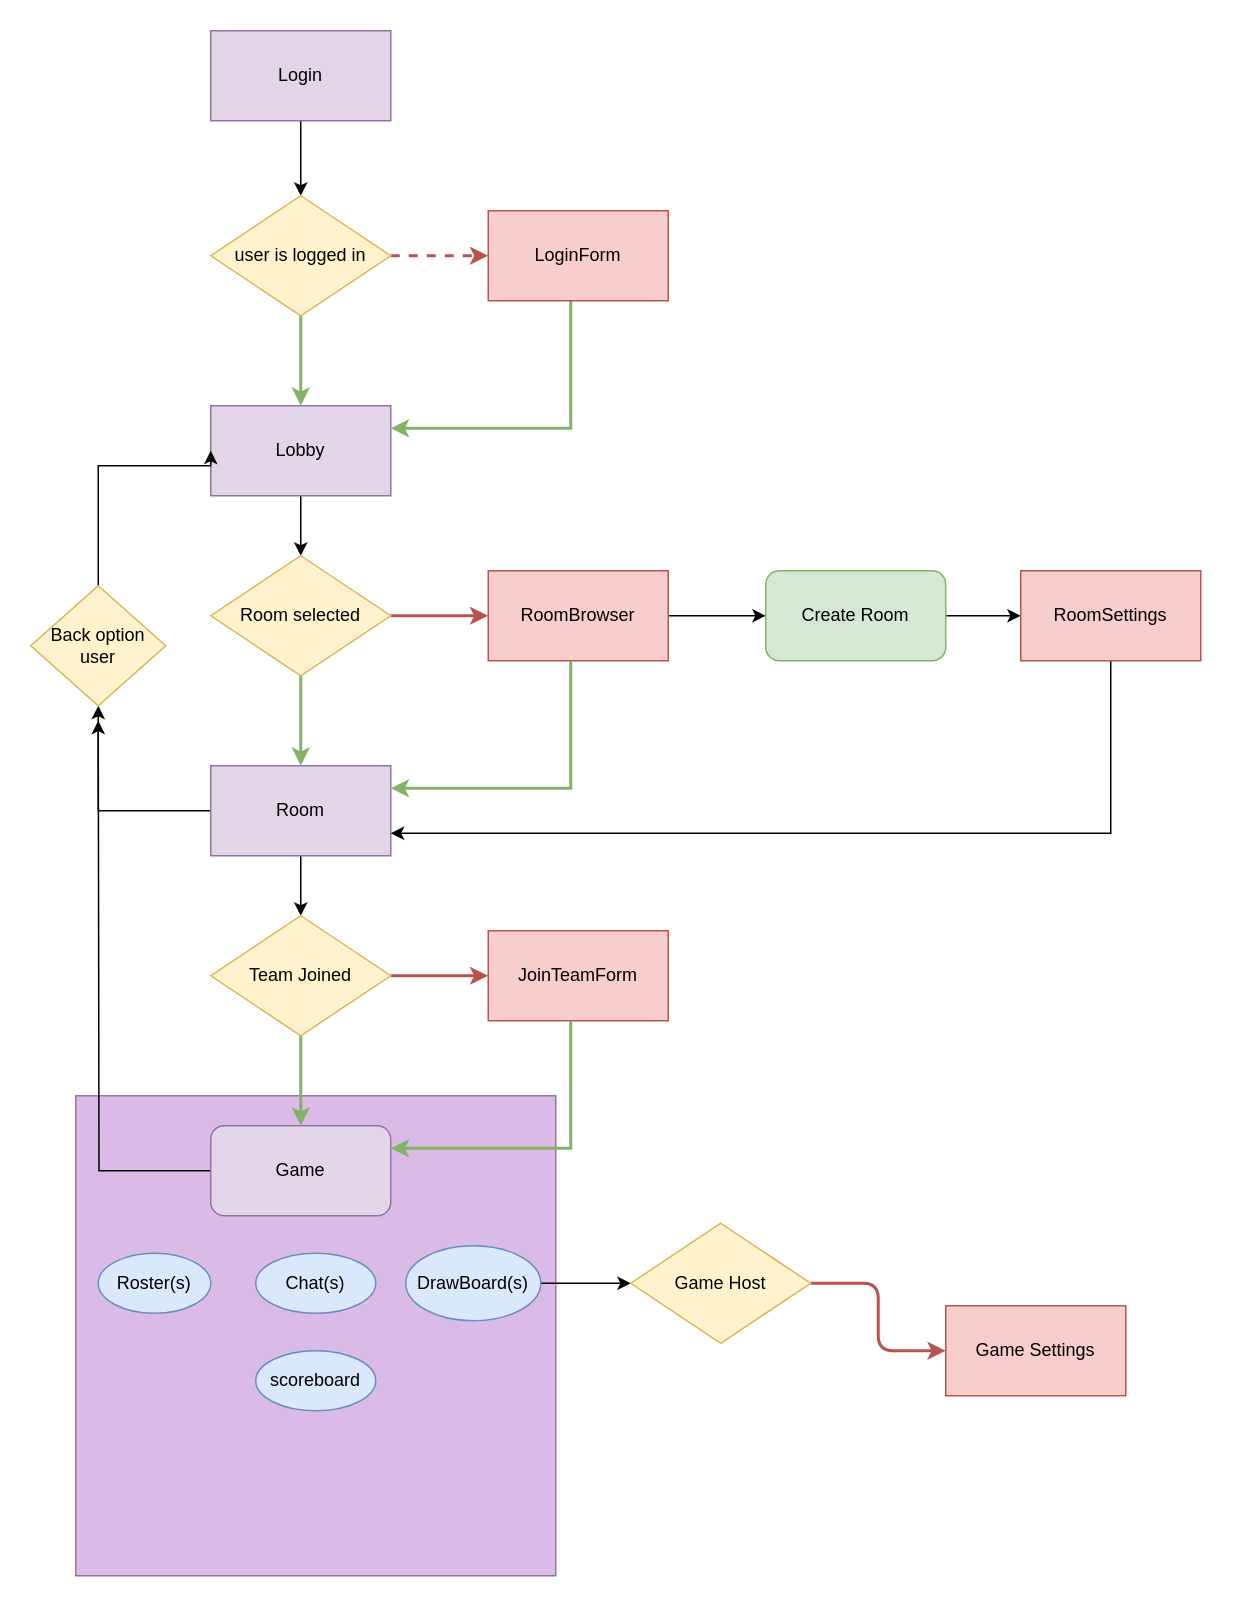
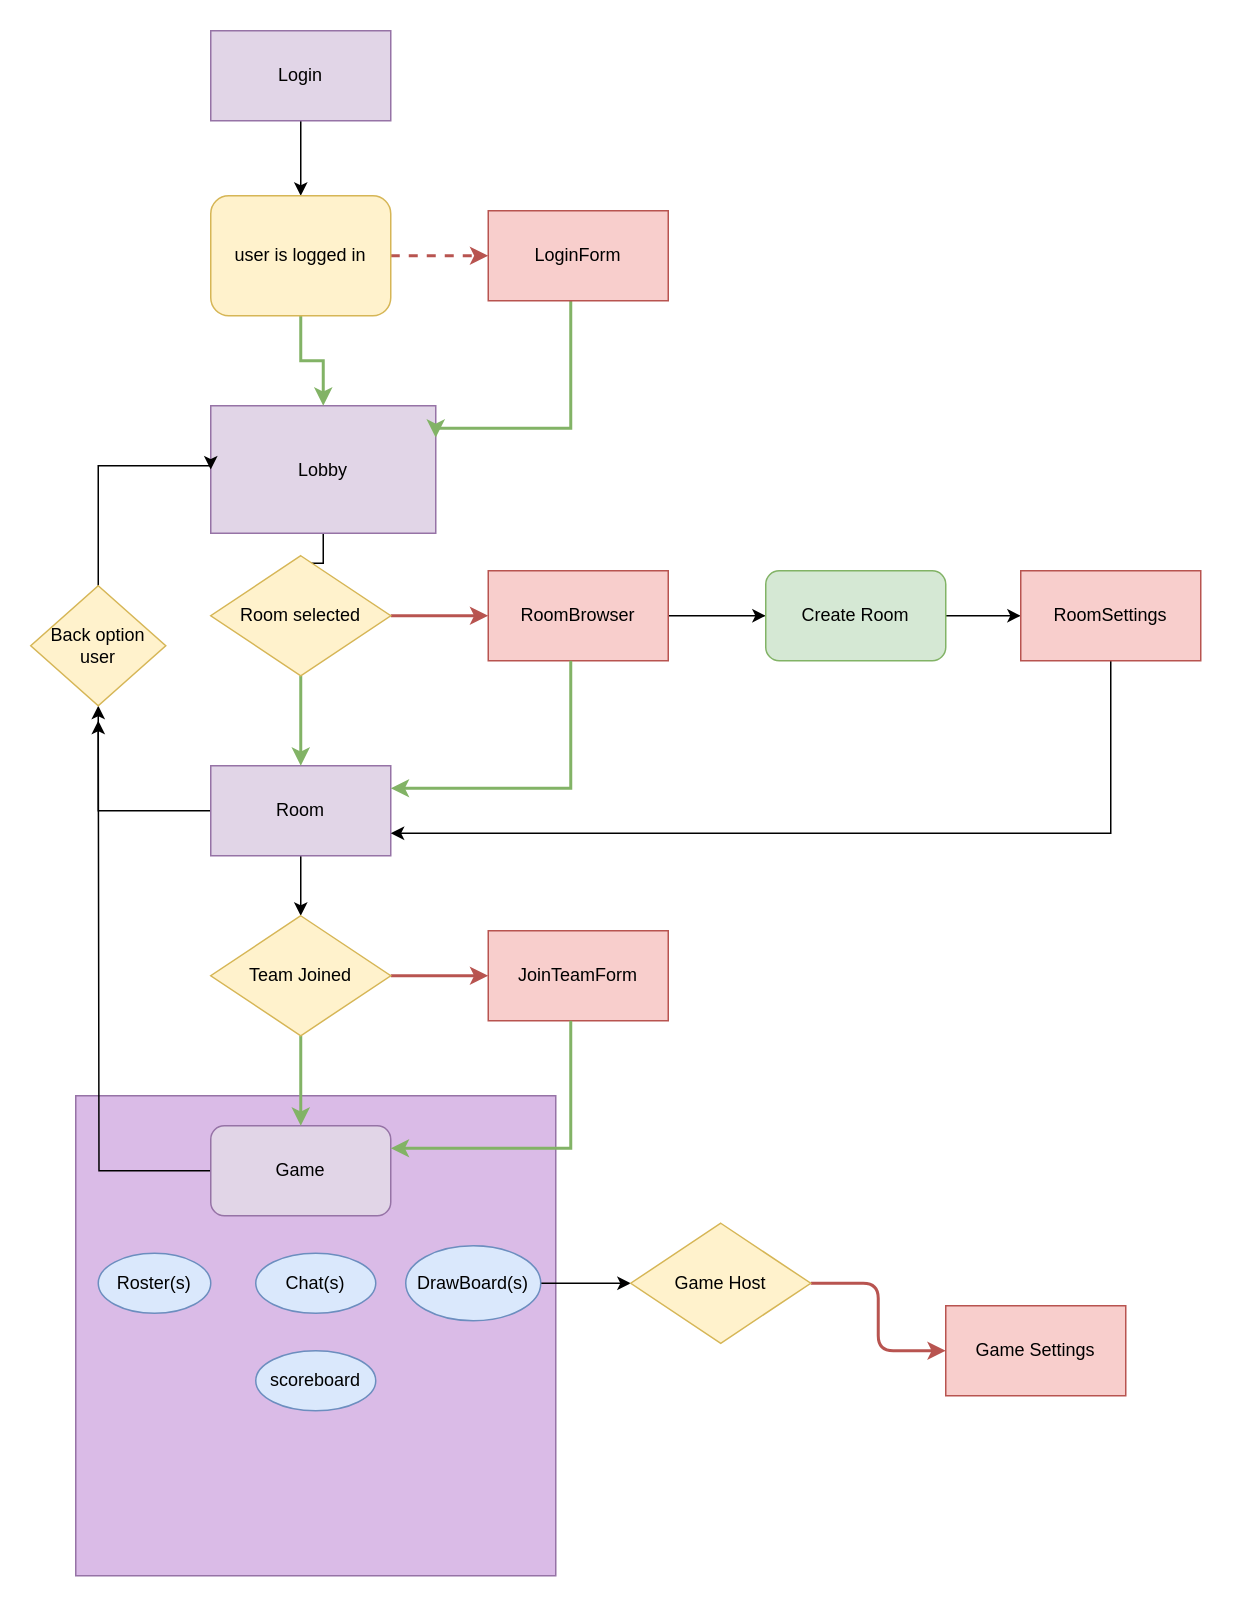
node "user is logged in": shape diamond -> rounded rectangle
node "Lobby": size 180x90 -> 225x128
